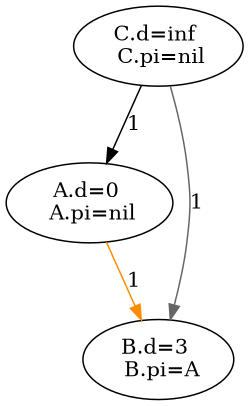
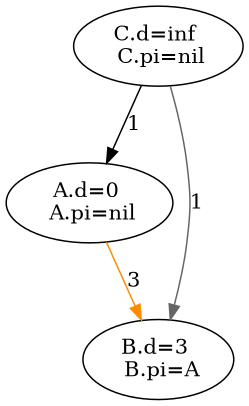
edge "A.d=0 A.pi=nil" -> "B.d=3 B.pi=A": label "1" -> "3"
